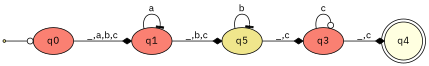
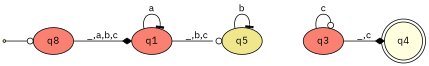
node "q0": label "q0" -> "q8"
edge "q1" -> "q5": arrowhead diamond -> odot
edge "q5" -> "q3": removed, label "_,c"
